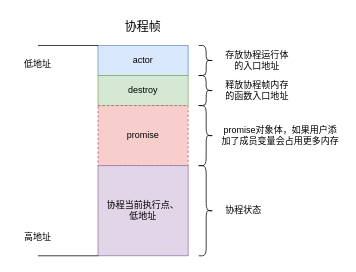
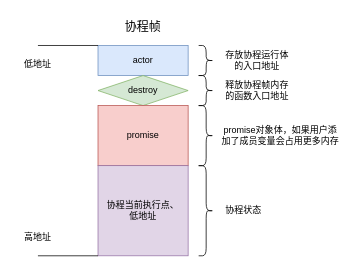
node "destroy": shape rectangle -> diamond
node "promise": style dashed -> solid
